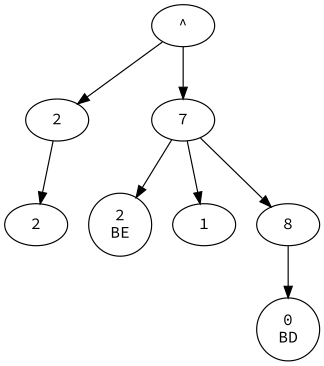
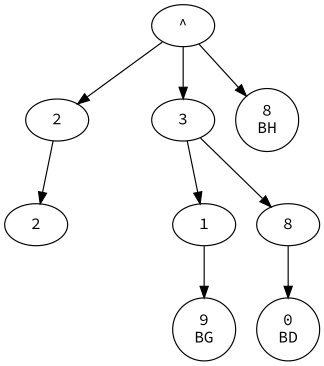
node "7": label "7" -> "3"
node "8 BH": added
node "2 BE": removed
node "9 BG": added
